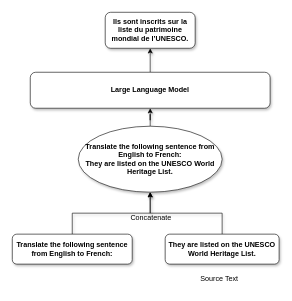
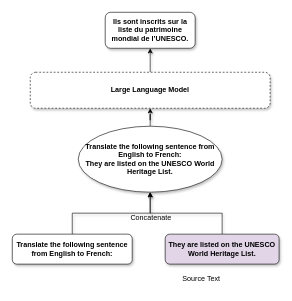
node "Large Language Model": style solid -> dashed
node "They are listed on the UNESCO World Heritage List.": fillcolor #ffffff -> #e1d5e7
node "Source Text": moved (219, 279) -> (201, 279)
